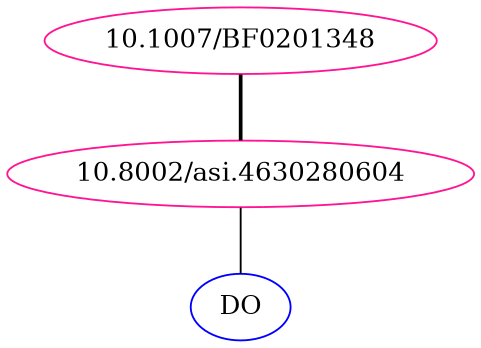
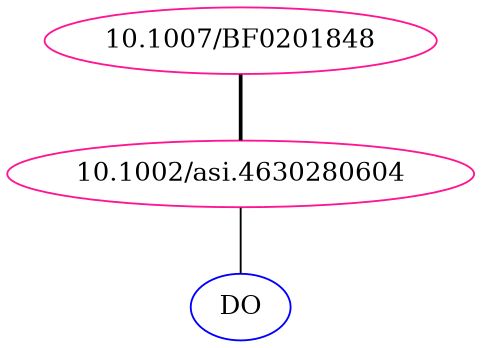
node "10.1007/BF0201348": label "10.1007/BF0201348" -> "10.1007/BF0201848"
node "10.8002/asi.4630280604": label "10.8002/asi.4630280604" -> "10.1002/asi.4630280604"
